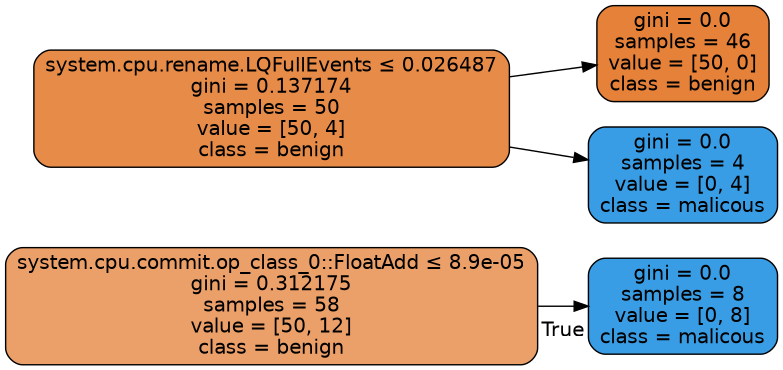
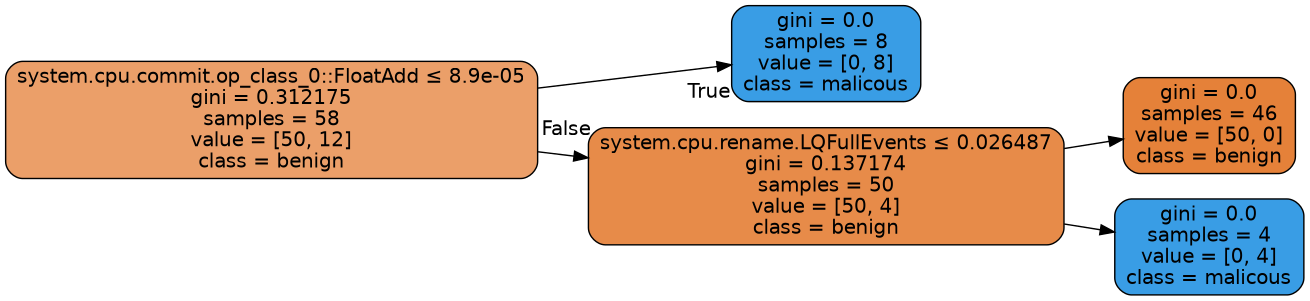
edge "system.cpu.commit.op_class_0::FloatAdd ≤ 8.9e-05" -> "system.cpu.rename.LQFullEvents ≤ 0.026487": added
